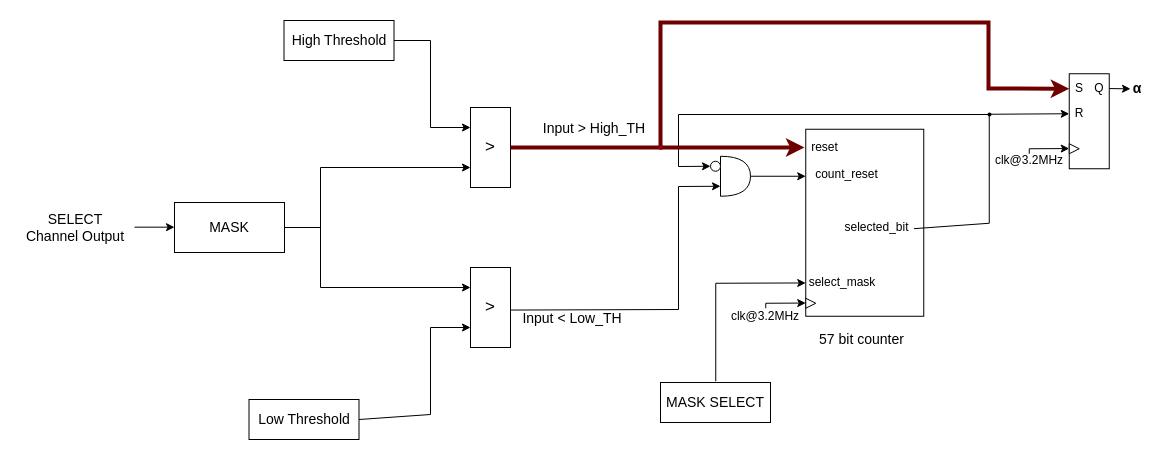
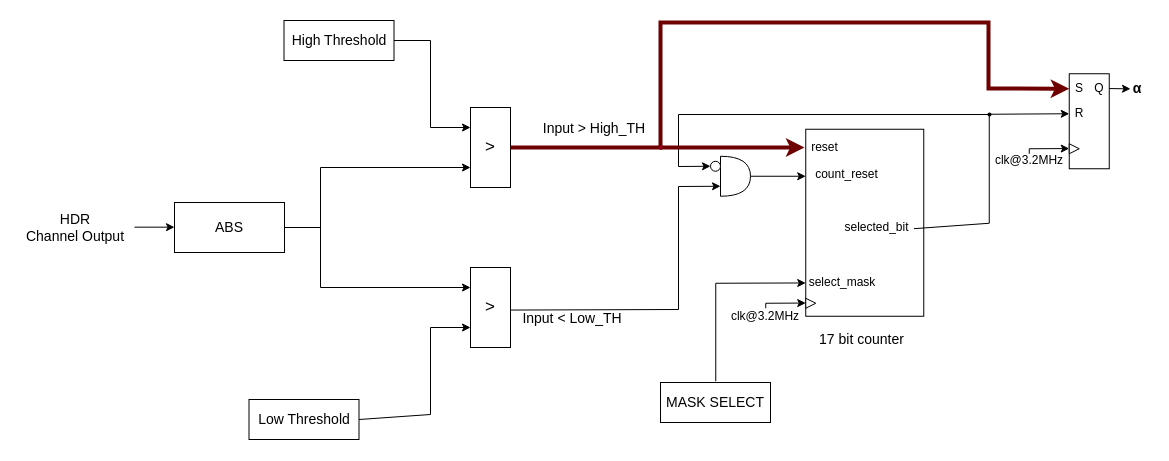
node "SELECT Channel Output": label "SELECT Channel Output" -> "HDR Channel Output"
node "MASK": label "MASK" -> "ABS"
node "57 bit counter": label "57 bit counter" -> "17 bit counter"
